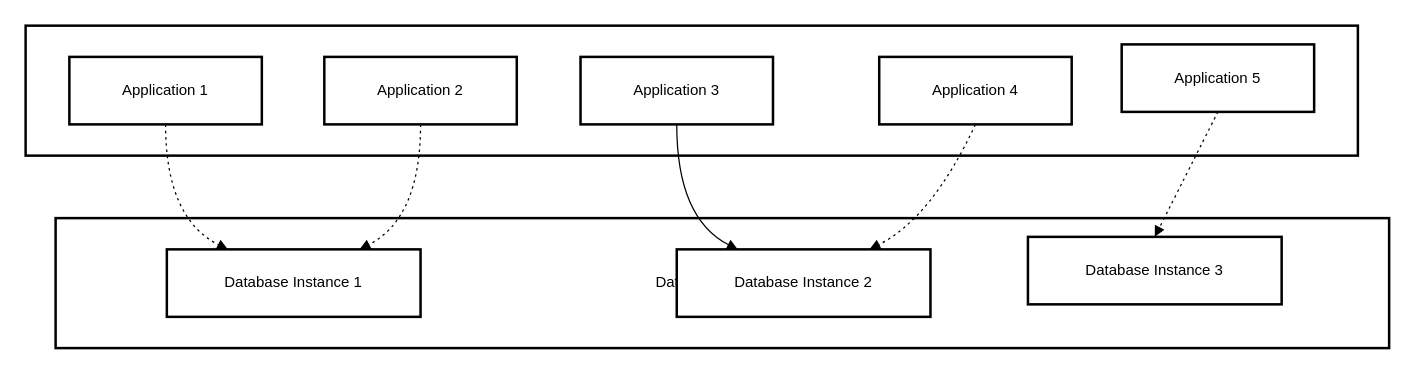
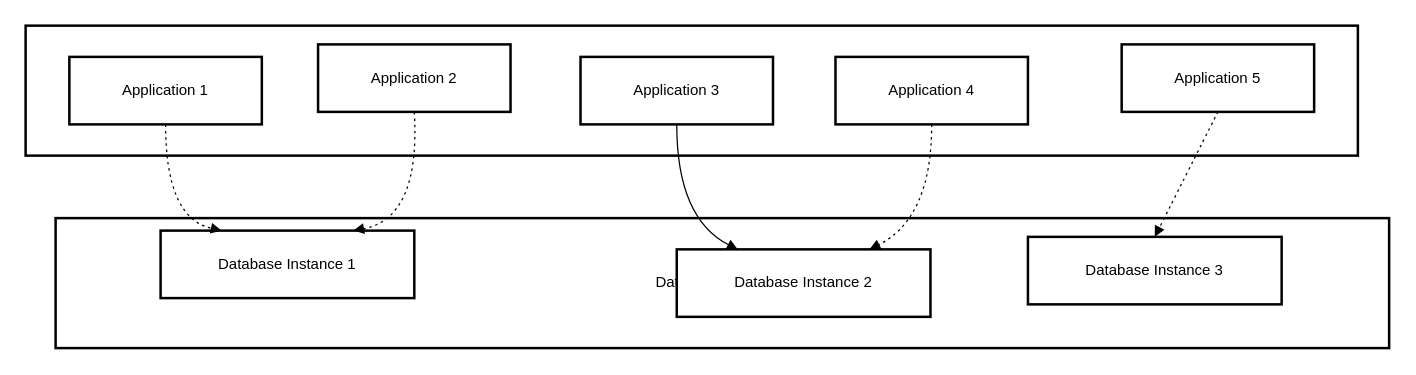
node "Application 2": moved (421, 91) -> (414, 78)
node "Application 4": moved (976, 91) -> (932, 91)
node "Database Instance 1": moved (294, 283) -> (288, 264)
